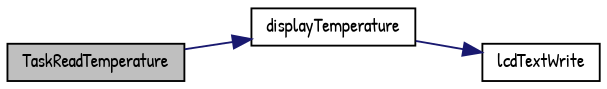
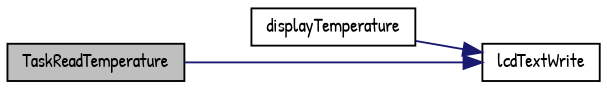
edge "TaskReadTemperature" -> "displayTemperature": now "TaskReadTemperature" -> "lcdTextWrite"
